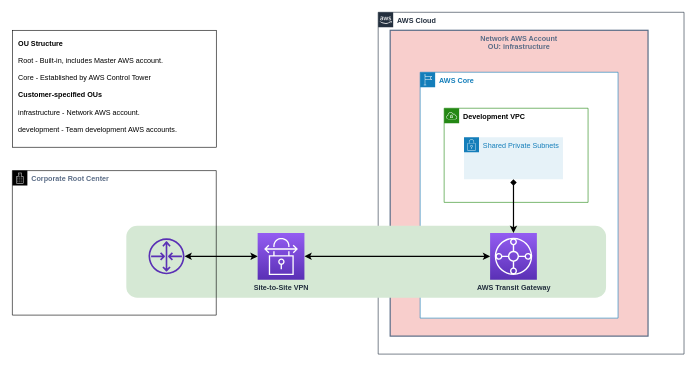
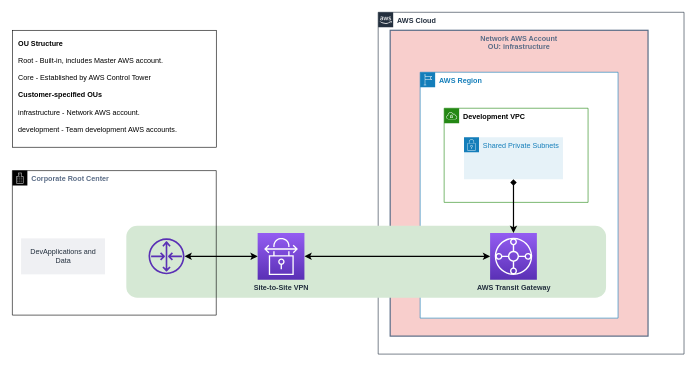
node "AWS Core": label "AWS Core" -> "AWS Region"
node "DevApplications and Data": added
